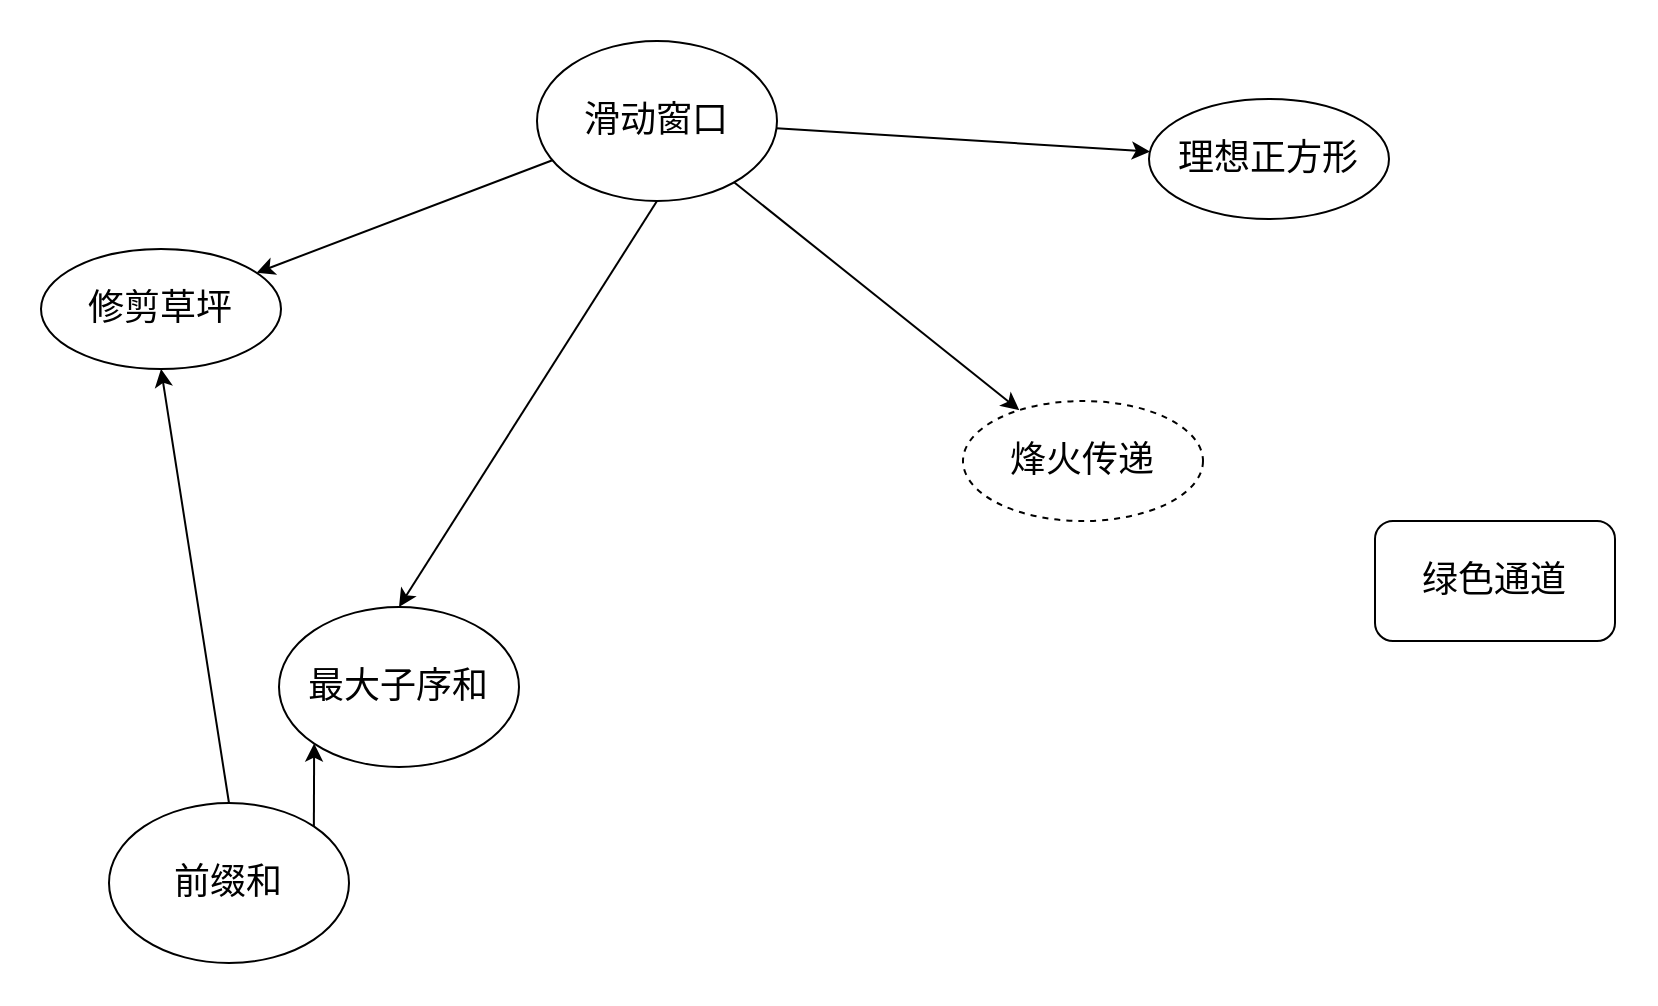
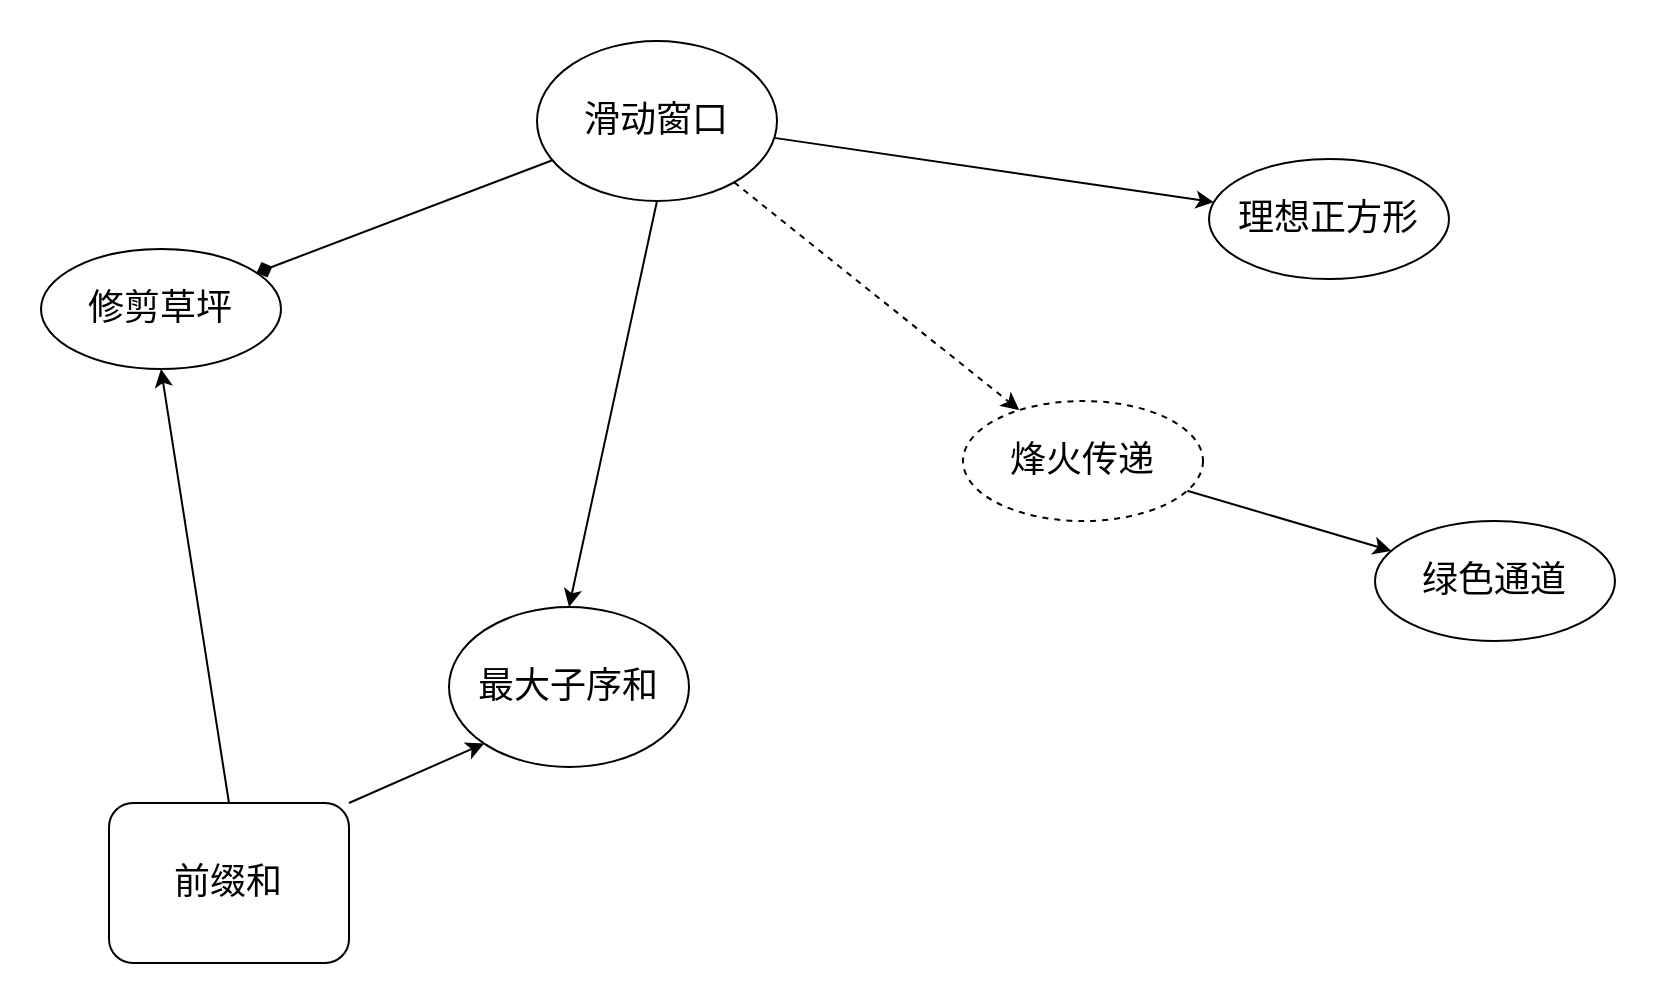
node "理想正方形": moved (1269, 159) -> (1329, 219)
edge "滑动窗口" -> "修剪草坪": arrowhead classic -> diamond
edge "滑动窗口" -> "烽火传递": style solid -> dashed
edge "烽火传递" -> "绿色通道": added
node "绿色通道": shape rounded rectangle -> ellipse
node "最大子序和": moved (399, 687) -> (569, 687)
node "前缀和": shape ellipse -> rounded rectangle
